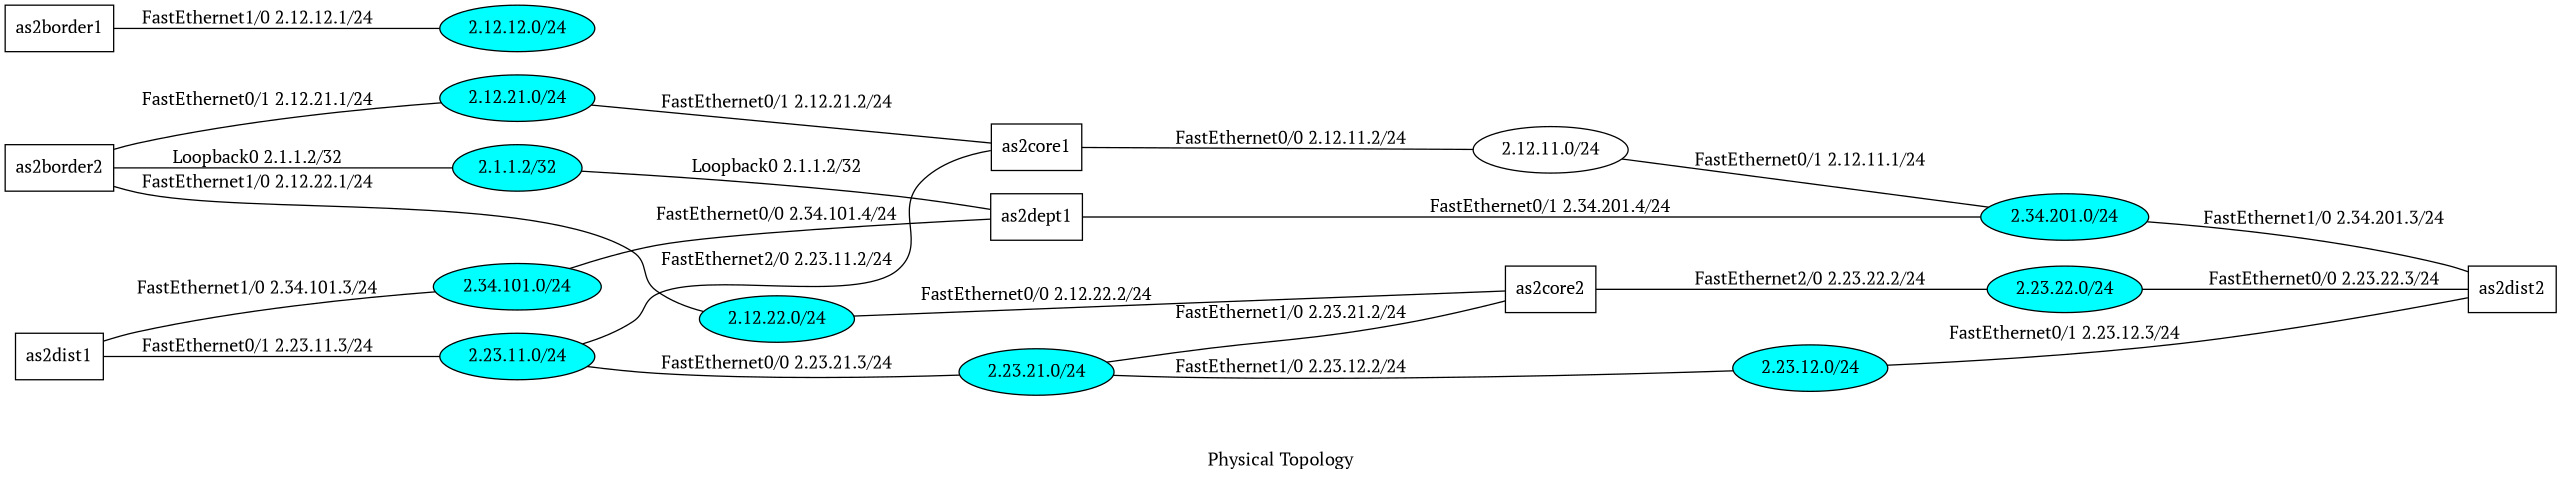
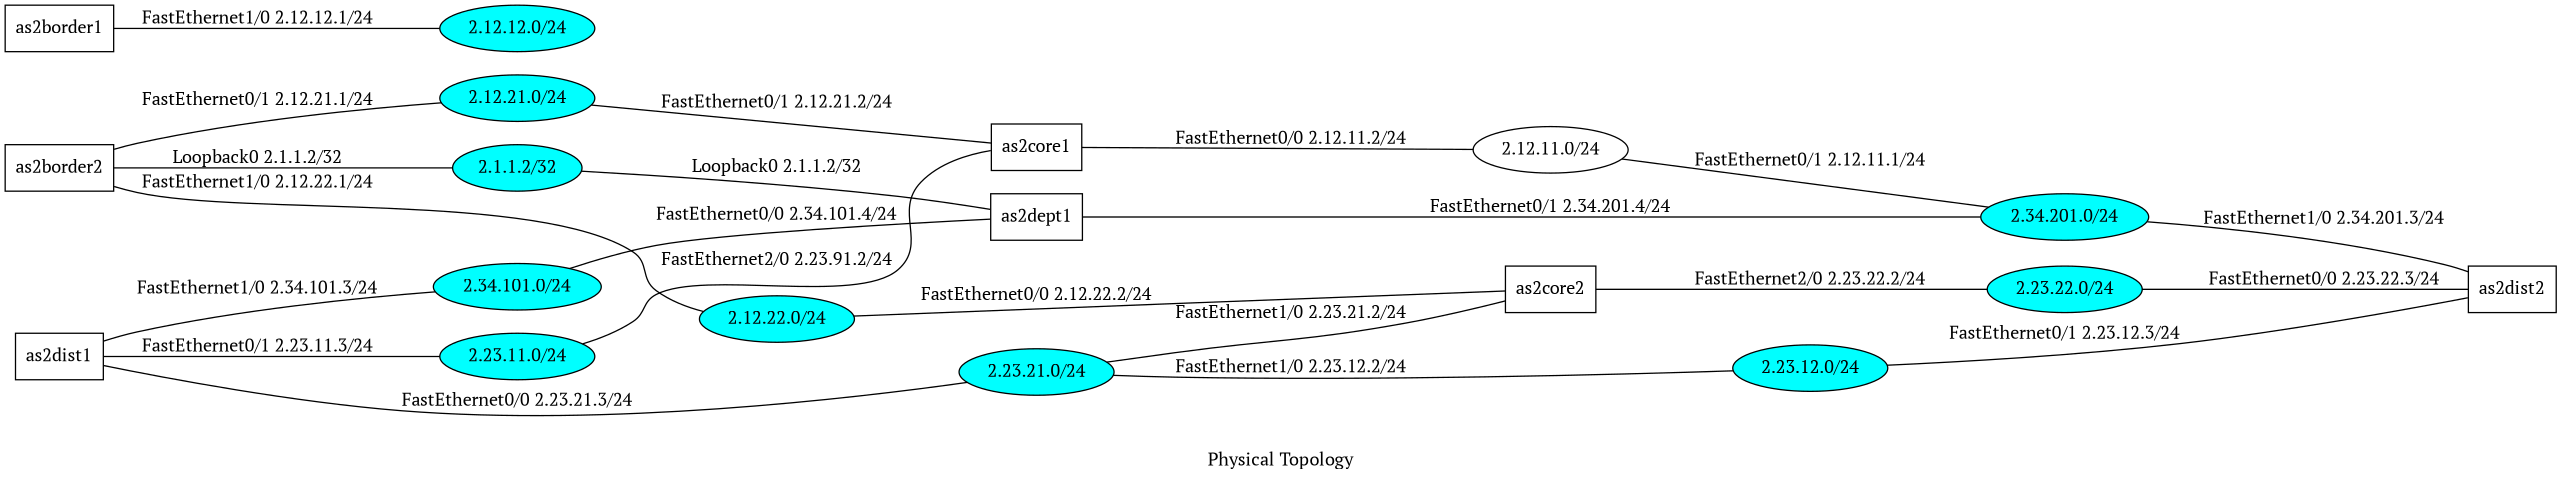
edge "as2core1" -- "2.23.11.0/24": label "FastEthernet2/0 2.23.11.2/24" -> "FastEthernet2/0 2.23.91.2/24"
edge "2.23.11.0/24" -- "2.23.21.0/24": now "as2dist1" -- "2.23.21.0/24"
